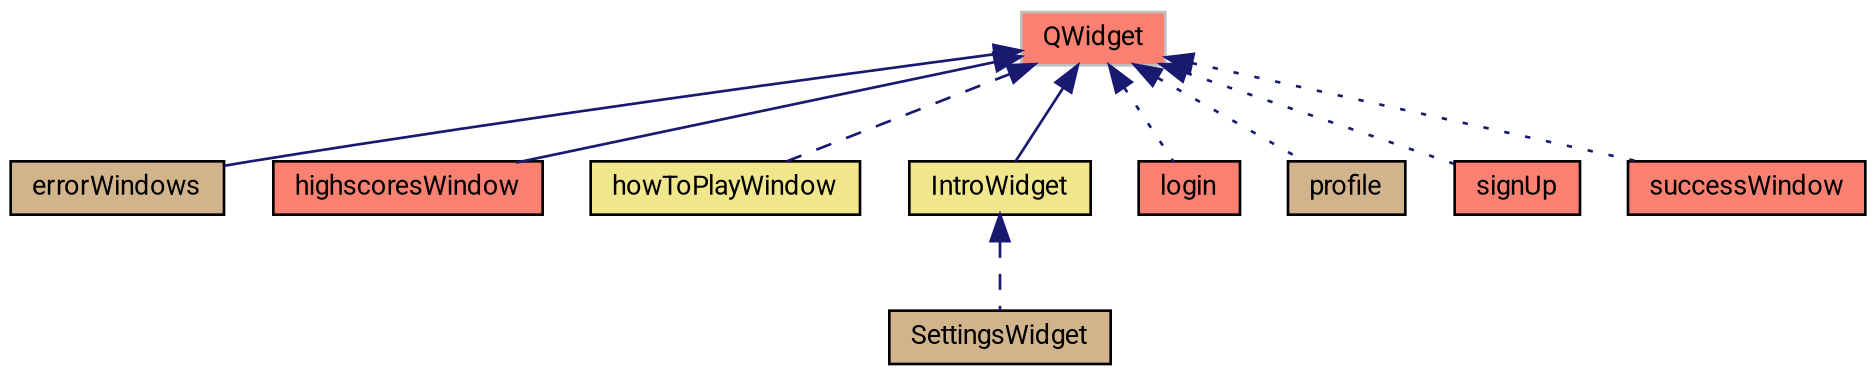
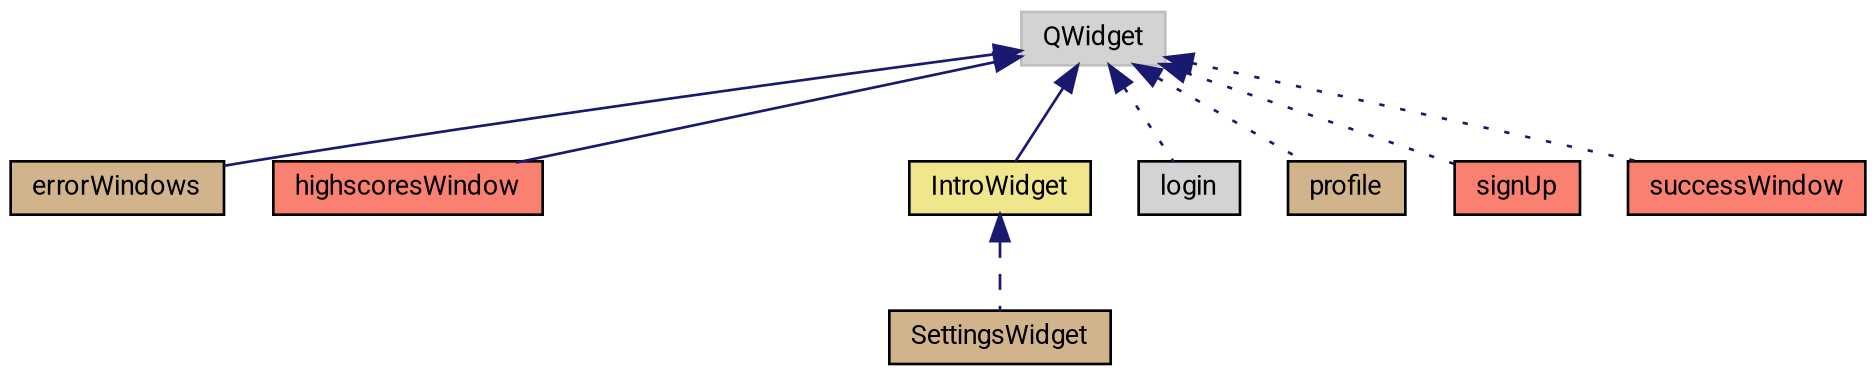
node "QWidget": fillcolor salmon -> lightgrey
node "howToPlayWindow": removed
node "login": fillcolor salmon -> lightgrey
